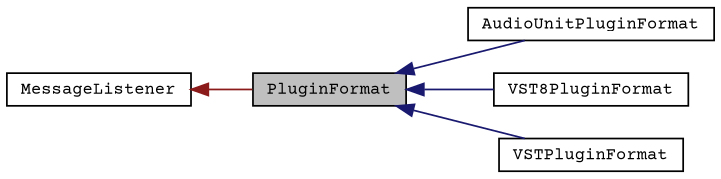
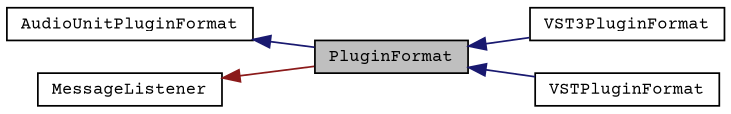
edge "AudioUnitPluginFormat" -> "PluginFormat": reversed
node "VST8PluginFormat": label "VST8PluginFormat" -> "VST3PluginFormat"
